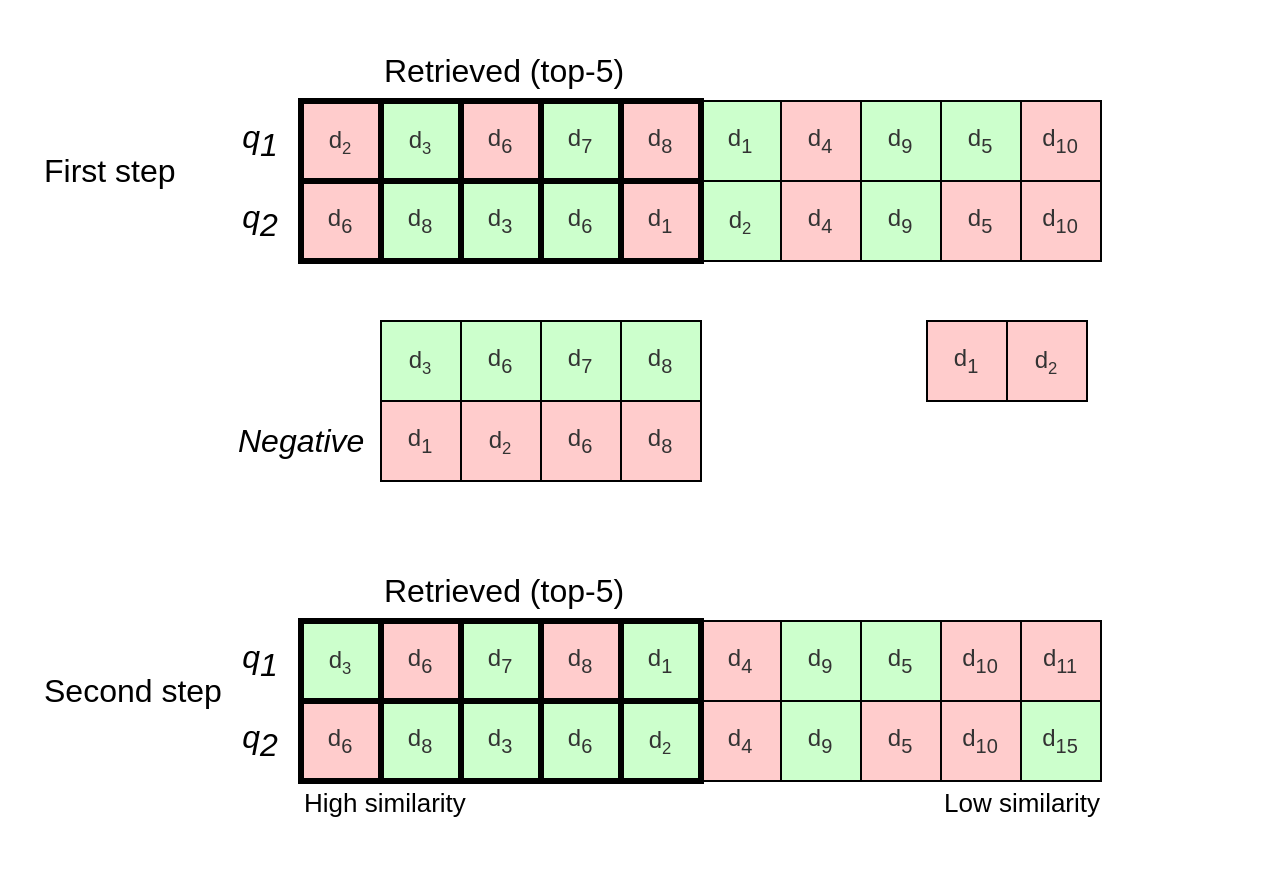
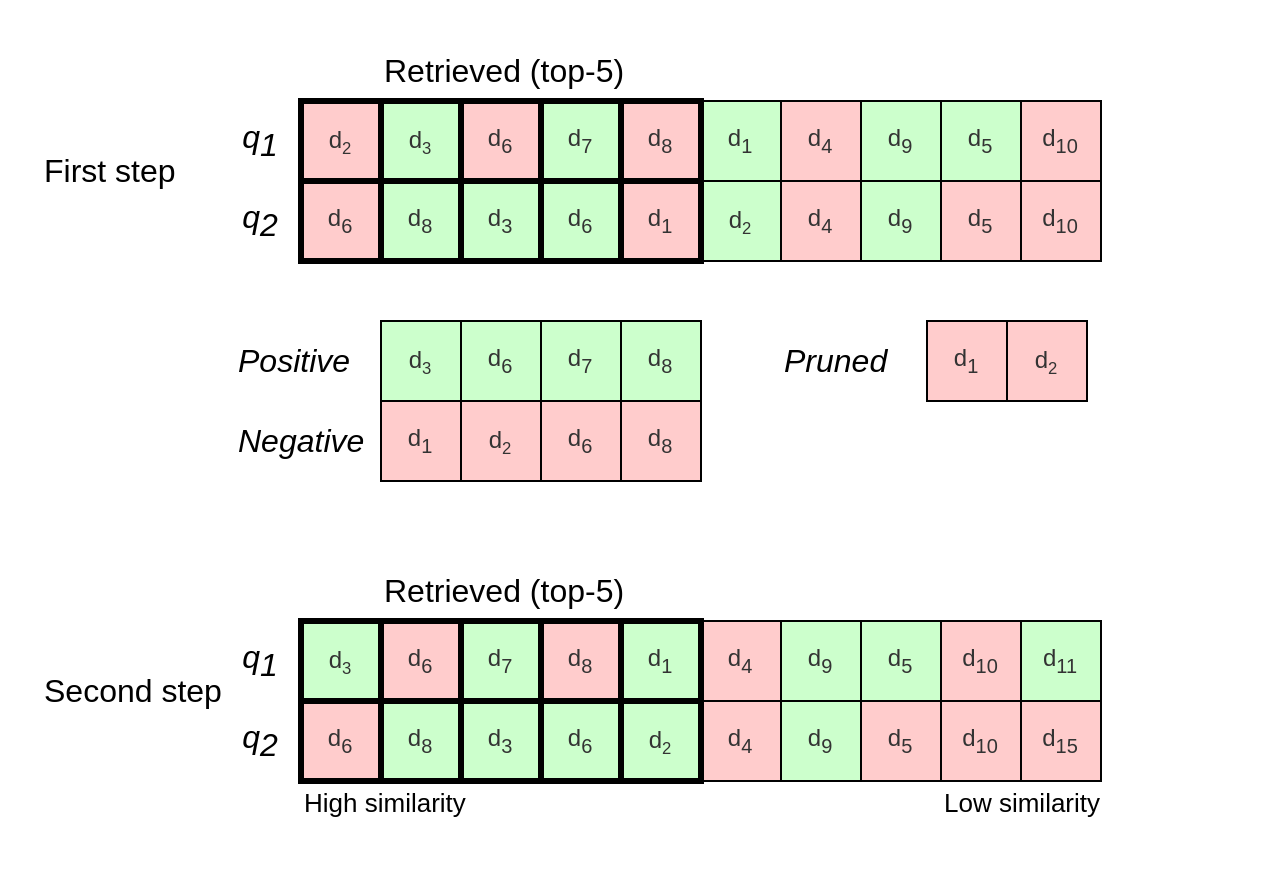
node "Positive": added
node "Pruned": added
node "d11": fillcolor #ffcccc -> #ccffcc
node "d15": fillcolor #ccffcc -> #ffcccc
